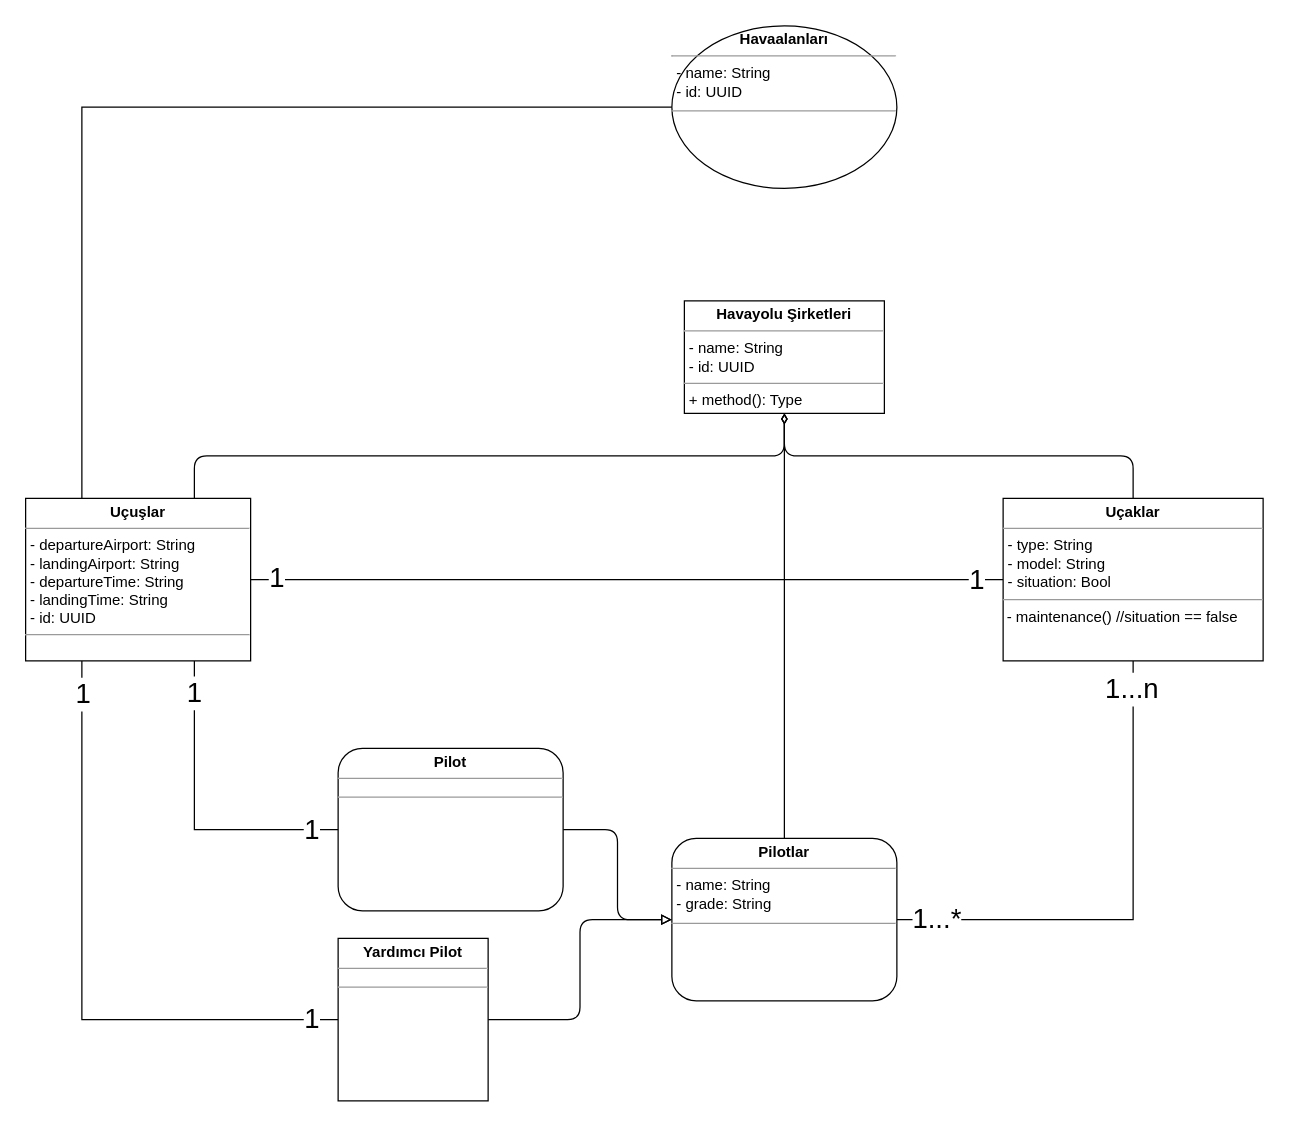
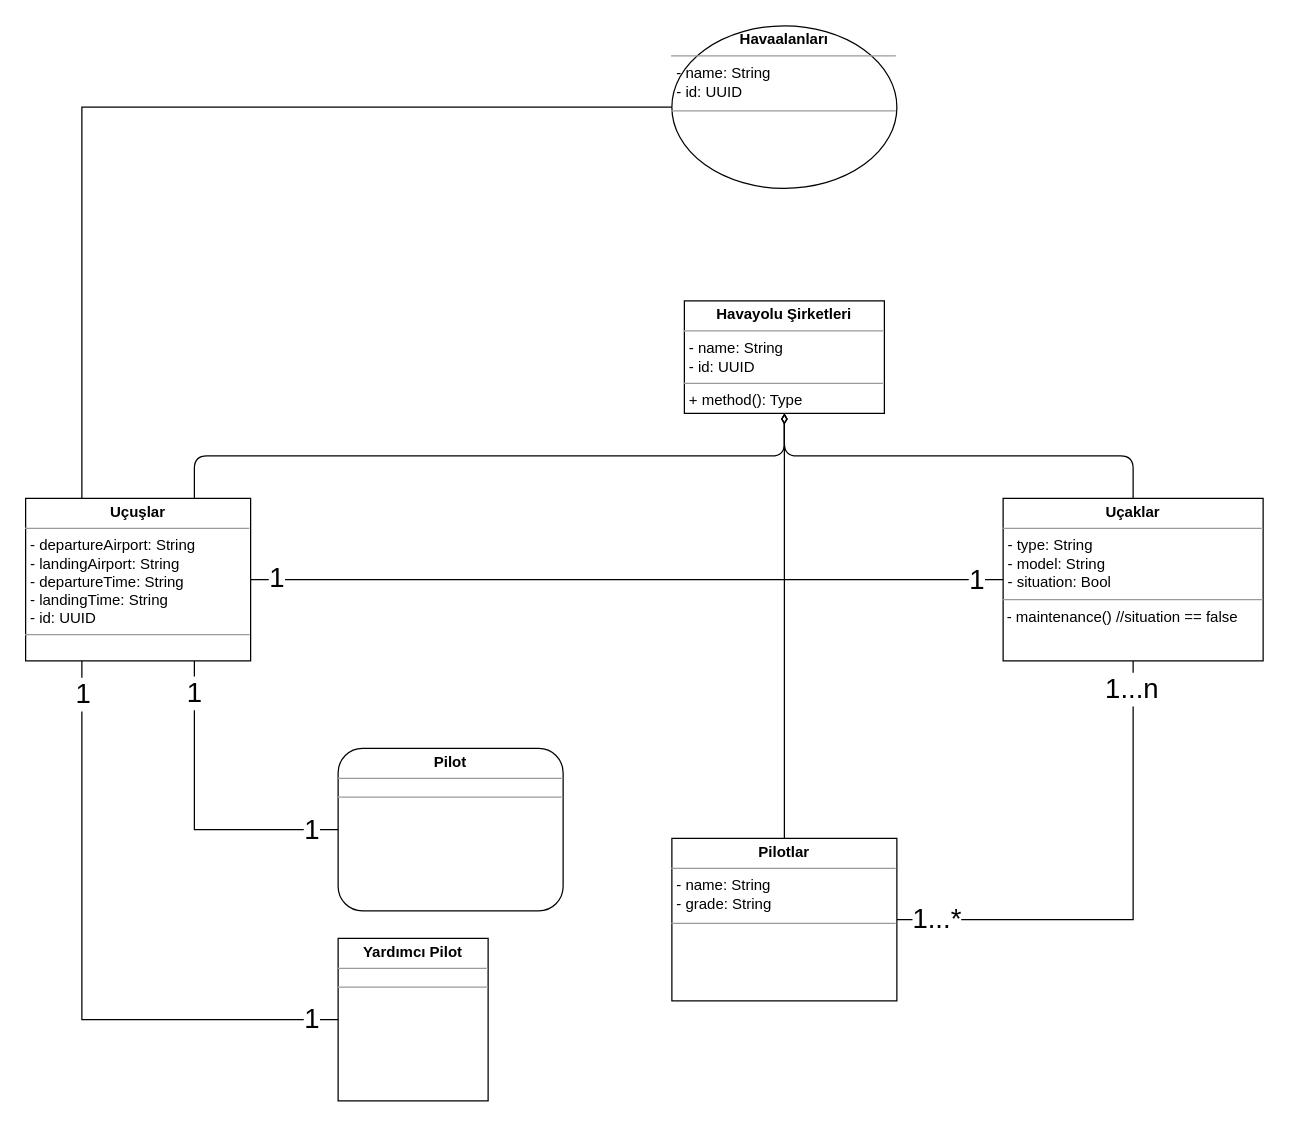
edge "Pilot" -> "Pilotlar - name: String - grade: String": removed
node "Pilotlar - name: String - grade: String": shape rounded rectangle -> rectangle
edge "Yardımcı Pilot" -> "Pilotlar - name: String - grade: String": removed
